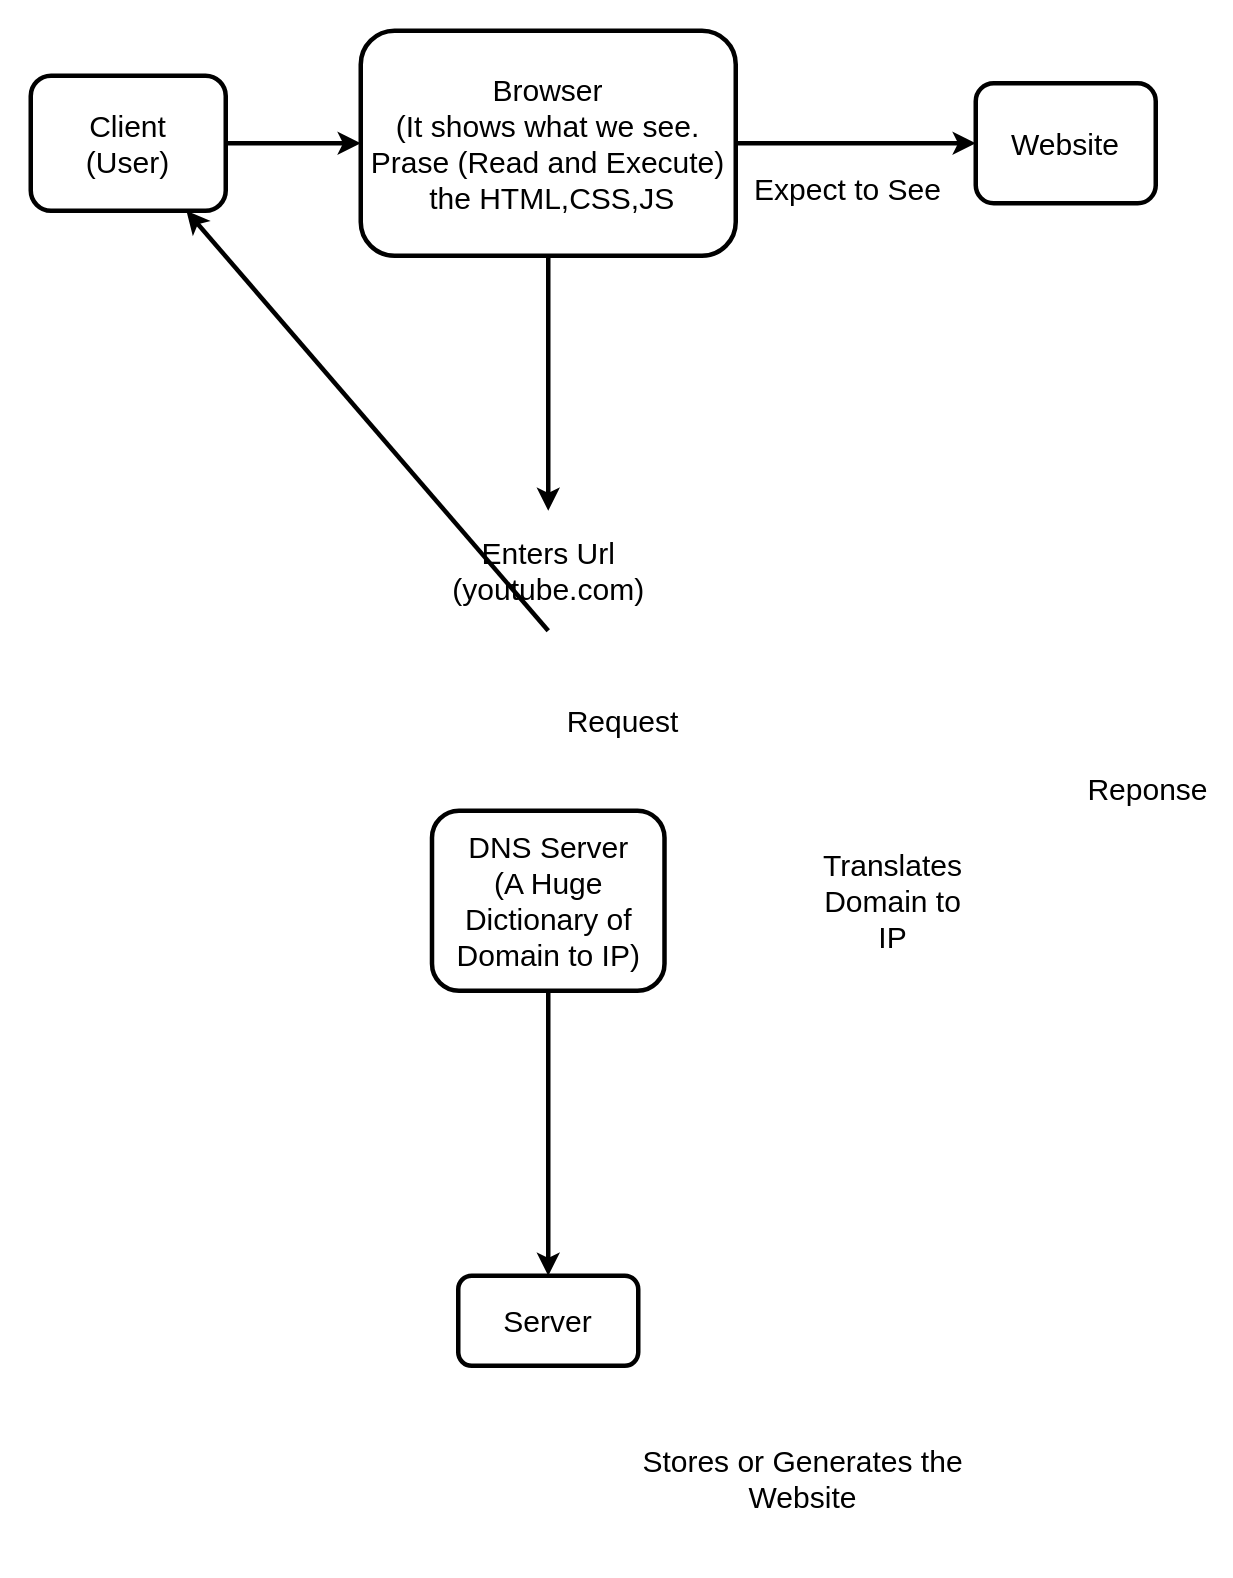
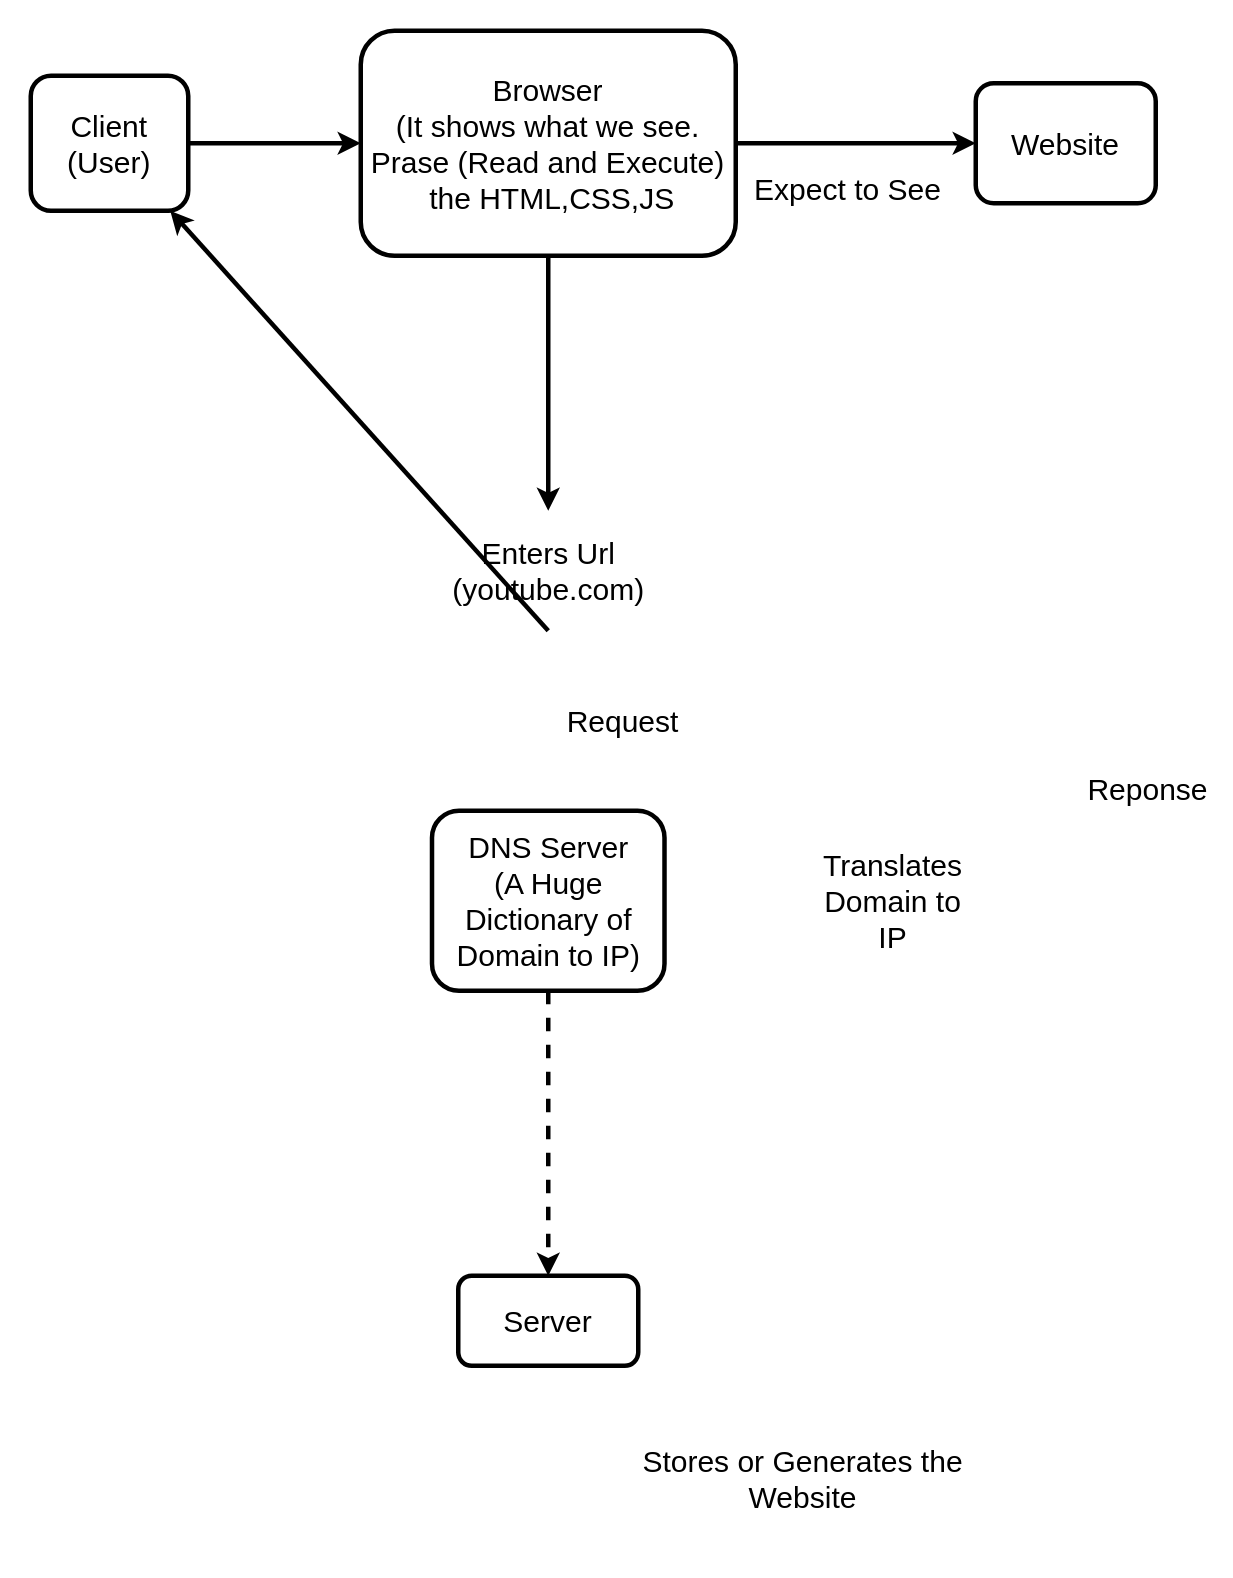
node "Client (User)": size 195x135 -> 158x135
edge "DNS Server (A Huge Dictionary of Domain to IP)" -> "Server": style solid -> dashed
